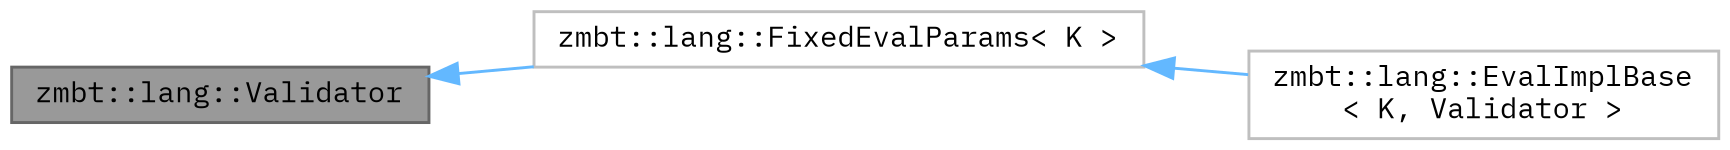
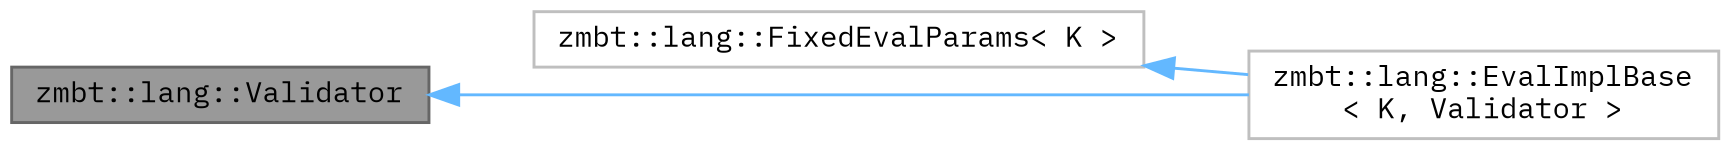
edge "zmbt::lang::FixedEvalParams< K >" -> "zmbt::lang::Validator": now "zmbt::lang::EvalImplBase < K, Validator >" -> "zmbt::lang::Validator"
